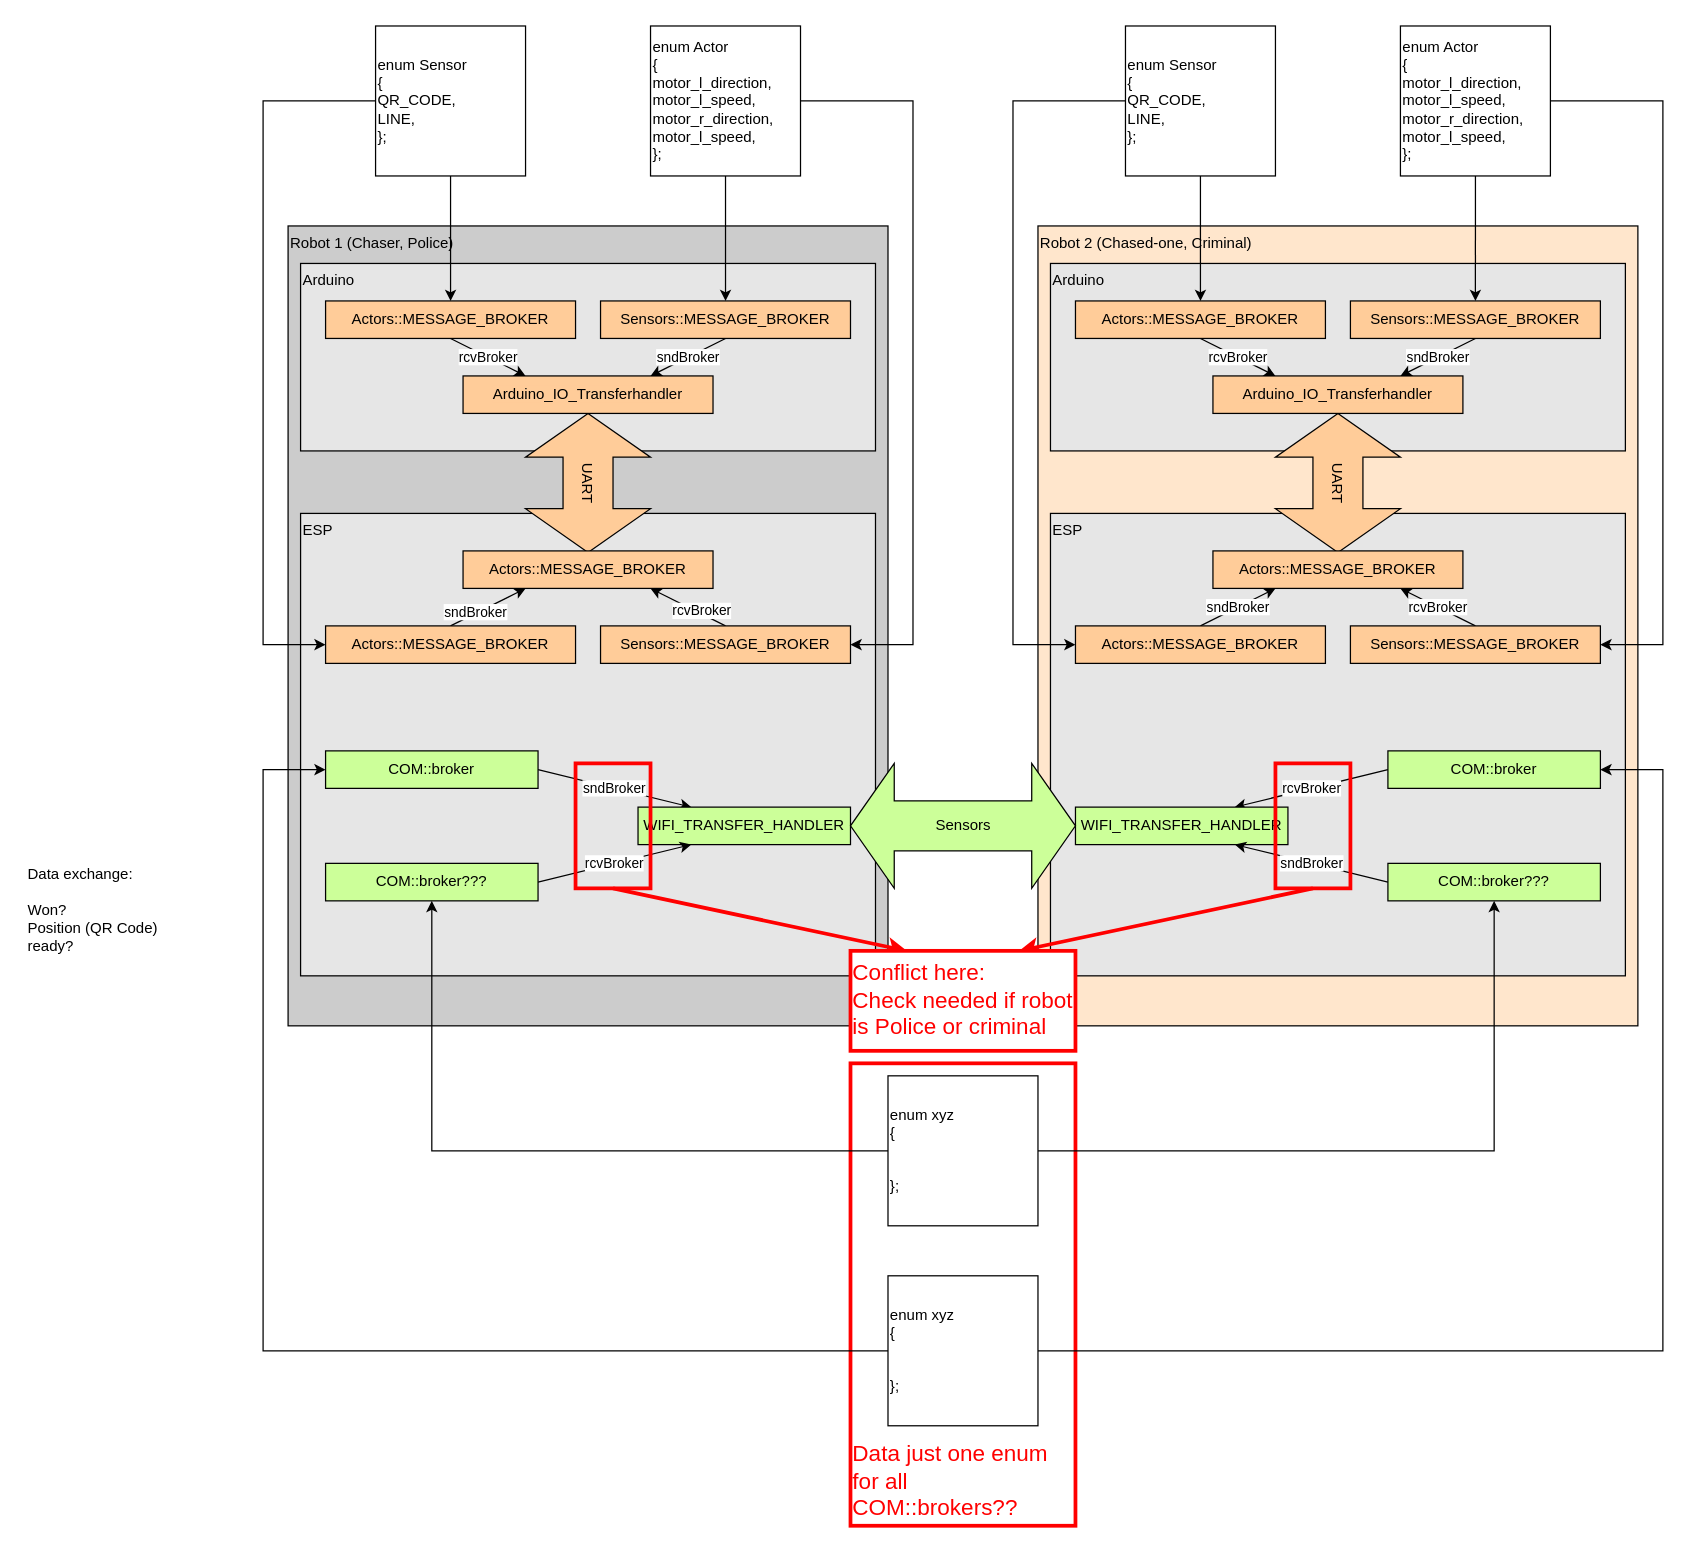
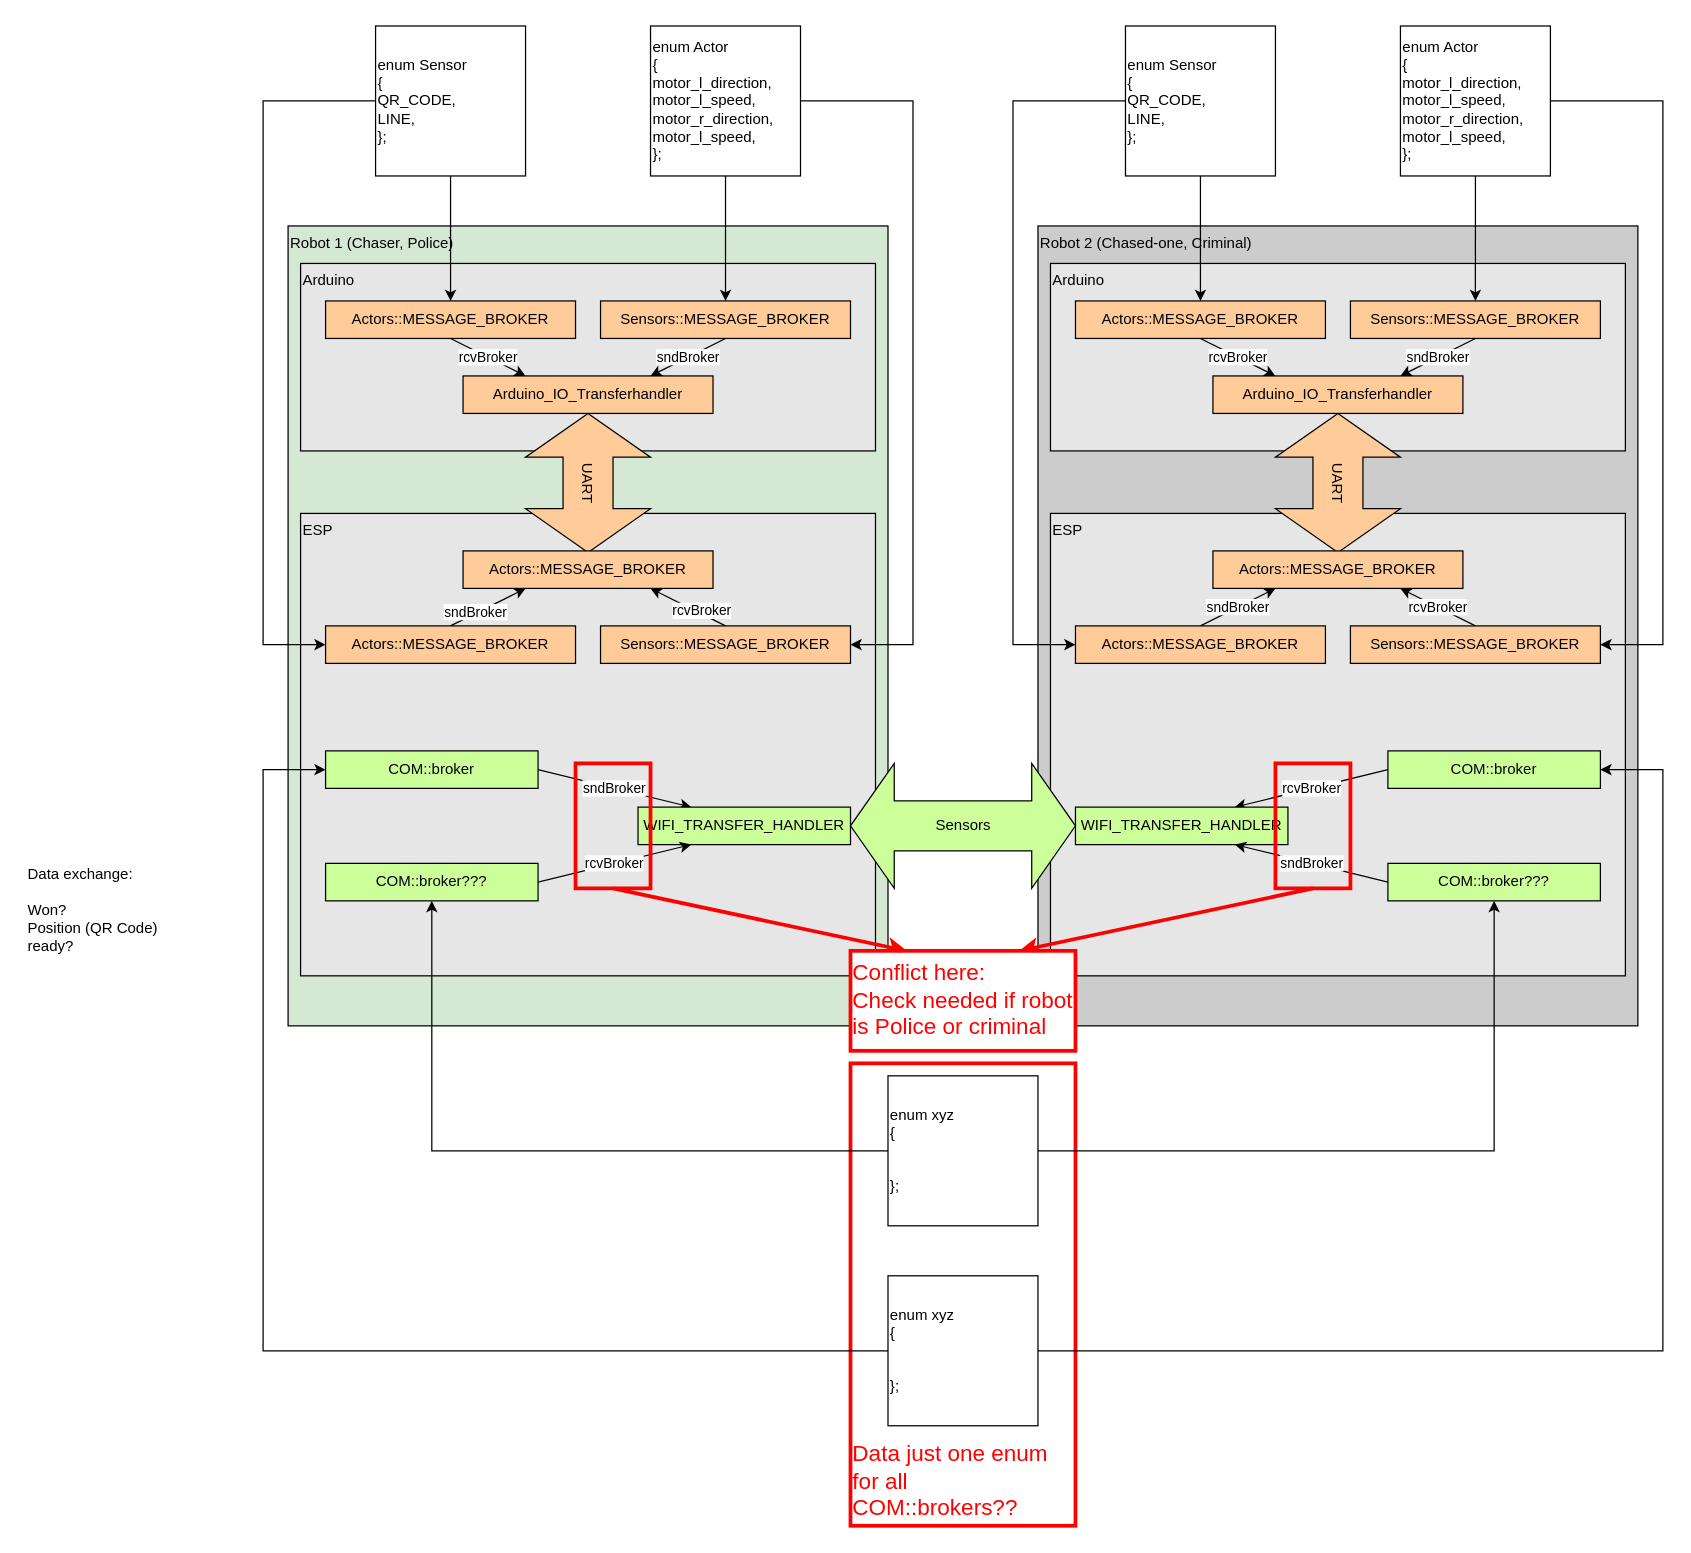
node "Robot 1 (Chaser, Police)": fillcolor #cccccc -> #d5e8d4
node "Robot 2 (Chased-one, Criminal)": fillcolor #ffe6cc -> #cccccc
